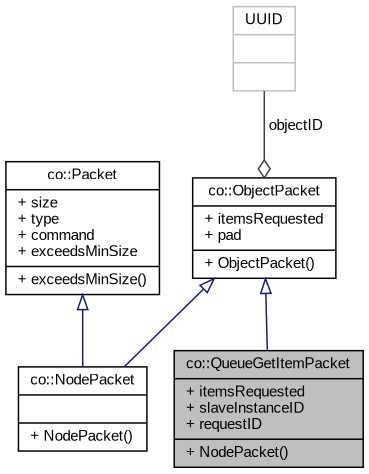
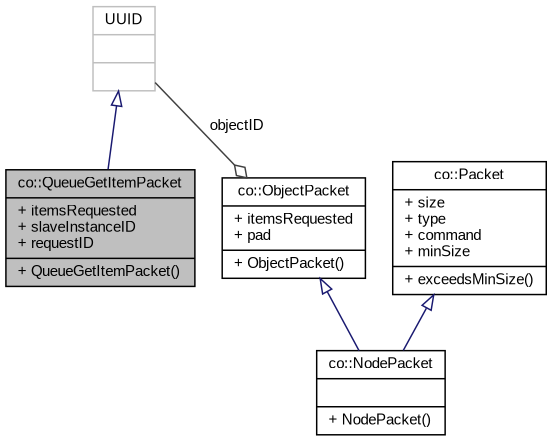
node "co::Packet": text "+ exceedsMinSize" -> "+ minSize"
edge "co::QueueGetItemPacket" -> "co::ObjectPacket": now "co::QueueGetItemPacket" -> "UUID"
node "co::QueueGetItemPacket": text "+ NodePacket()" -> "+ QueueGetItemPacket()"
